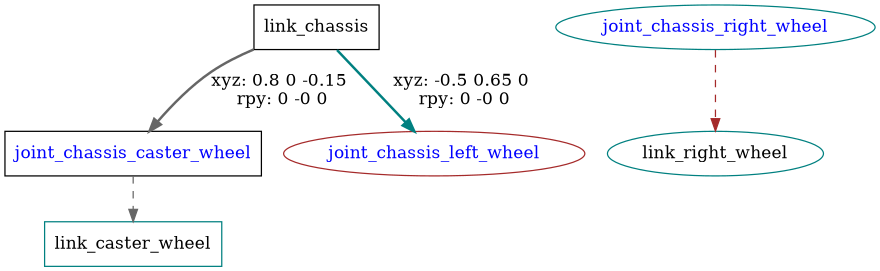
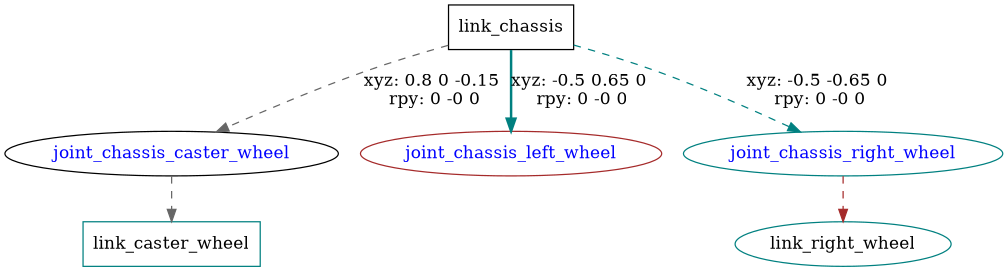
edge "link_chassis" -> "joint_chassis_caster_wheel": style bold -> dashed
edge "link_chassis" -> "joint_chassis_right_wheel": added, label "xyz: -0.5 -0.65 0 rpy: 0 -0 0"
node "joint_chassis_caster_wheel": shape box -> ellipse
